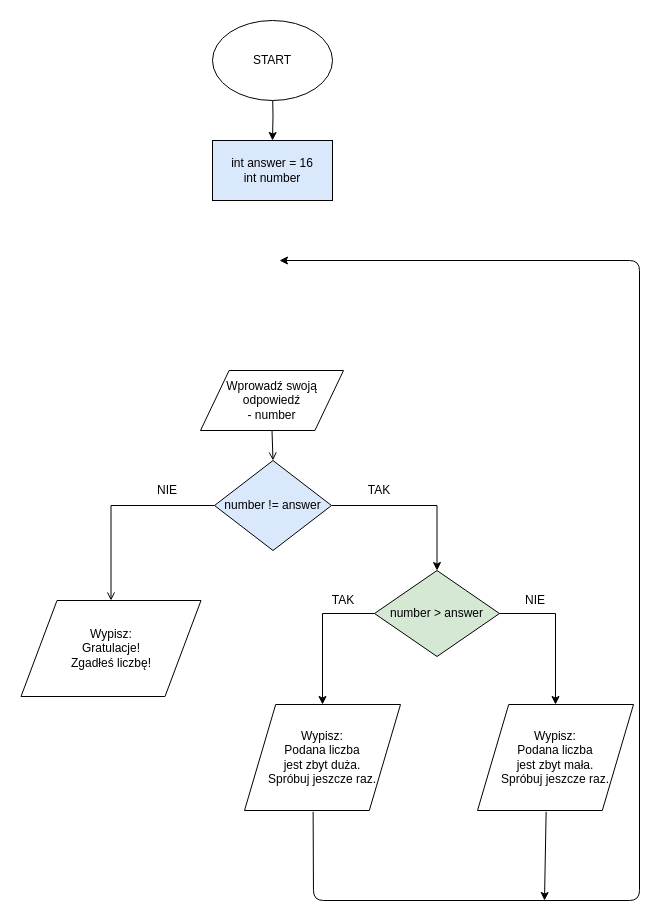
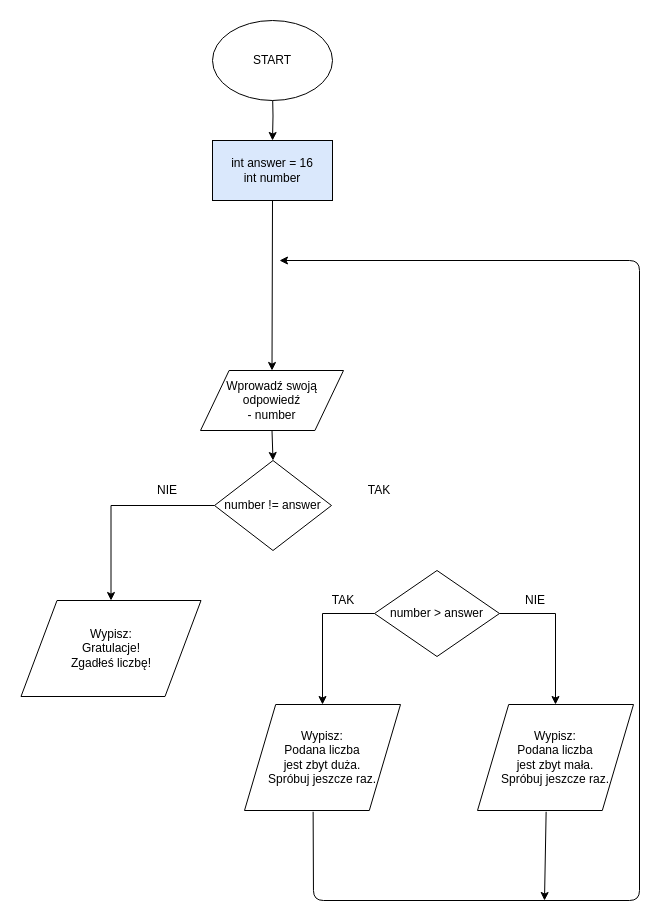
edge "int answer = 16 int number" -> "Wprowadź swoją odpowiedź - number": added
edge "Wprowadź swoją odpowiedź - number" -> "number != answer": arrowhead open -> classic
node "number != answer": fillcolor #dae8fc -> #ffffff
edge "number != answer" -> "number > answer": removed
edge "number != answer" -> "Wypisz: Gratulacje! Zgadłeś liczbę!": arrowhead open -> classic
node "number > answer": fillcolor #d5e8d4 -> #ffffff
